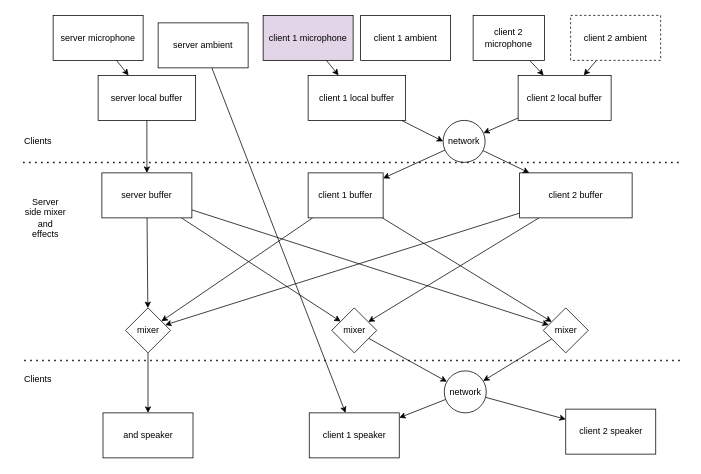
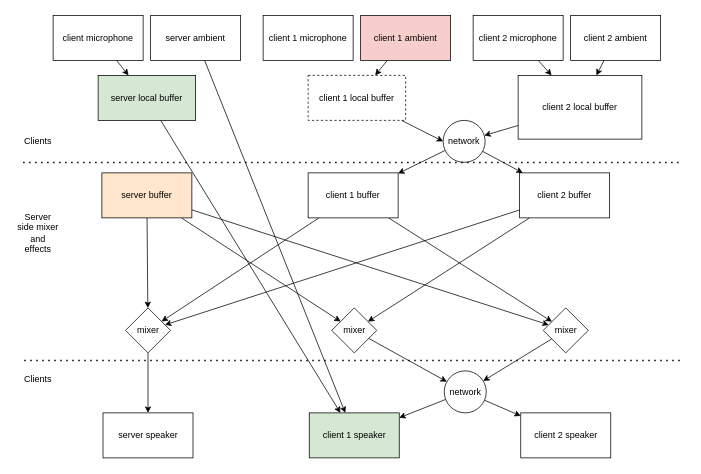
node "server microphone": label "server microphone" -> "client microphone"
node "client 1 microphone": fillcolor #e1d5e7 -> #ffffff
node "client 1 ambient": fillcolor #ffffff -> #f8cecc
node "client 2 microphone": size 71x45 -> 90x45
node "client 2 ambient": style dashed -> solid
node "server ambient": moved (203, 45) -> (195, 38)
edge "client 1 microphone" -> "client 1 local buffer": removed
edge "client 1 ambient" -> "client 1 local buffer": added
node "server local buffer": fillcolor #ffffff -> #d5e8d4
node "client 1 local buffer": style solid -> dashed
node "client 2 local buffer": size 93x45 -> 124x64
edge "server local buffer" -> "server buffer": now "server local buffer" -> "client 1 speaker"
node "server buffer": fillcolor #ffffff -> #ffe6cc
node "client 1 buffer": size 75x45 -> 90x45
node "client 2 buffer": size 113x45 -> 90x45
node "Server side mixer and effects": moved (45, 218) -> (38, 233)
node "client 2 speaker": moved (611, 432) -> (566, 435)
node "and speaker": label "and speaker" -> "server speaker"
node "client 1 speaker": fillcolor #ffffff -> #d5e8d4
